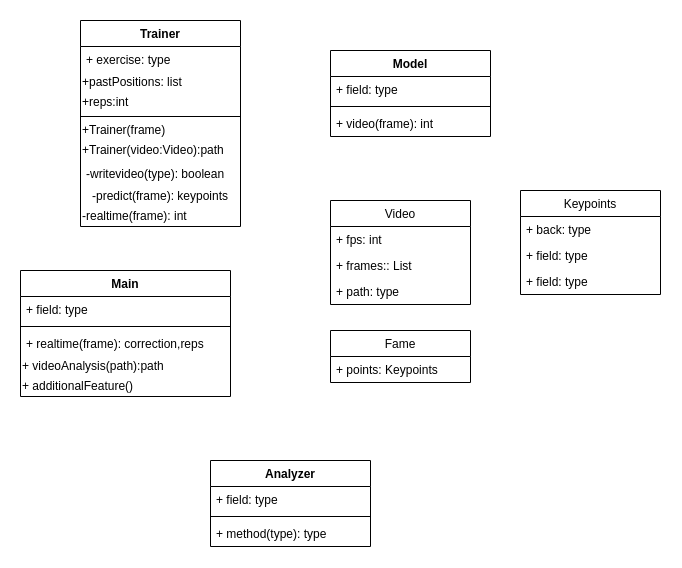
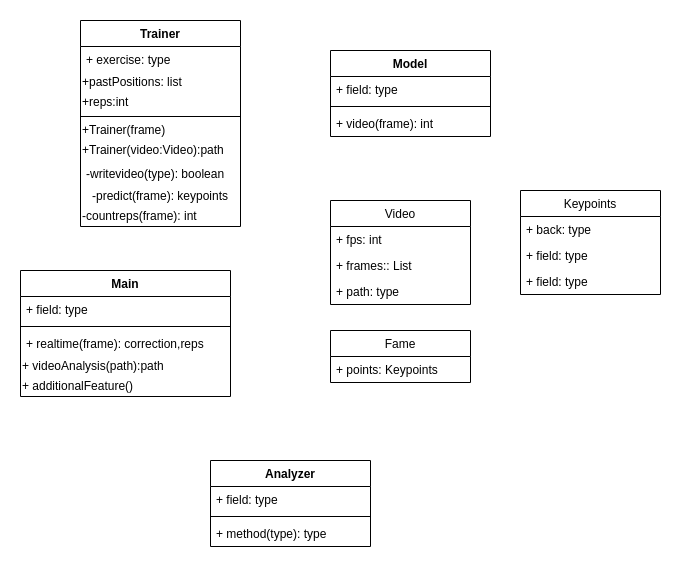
node "-realtime(frame): int": label "-realtime(frame): int" -> "-countreps(frame): int"
